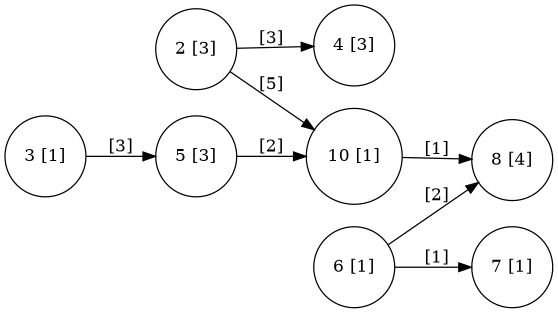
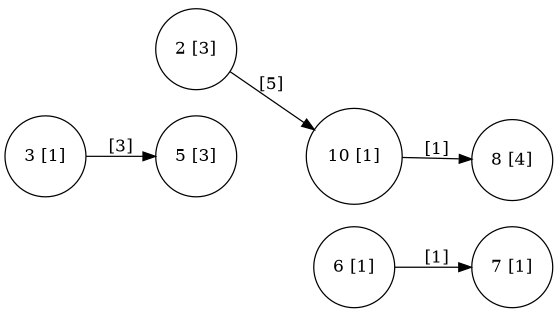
node "4 [3]": removed
edge "5 [3]" -> "10 [1]": removed, label "[2]"
edge "6 [1]" -> "8 [4]": removed, label "[2]"
